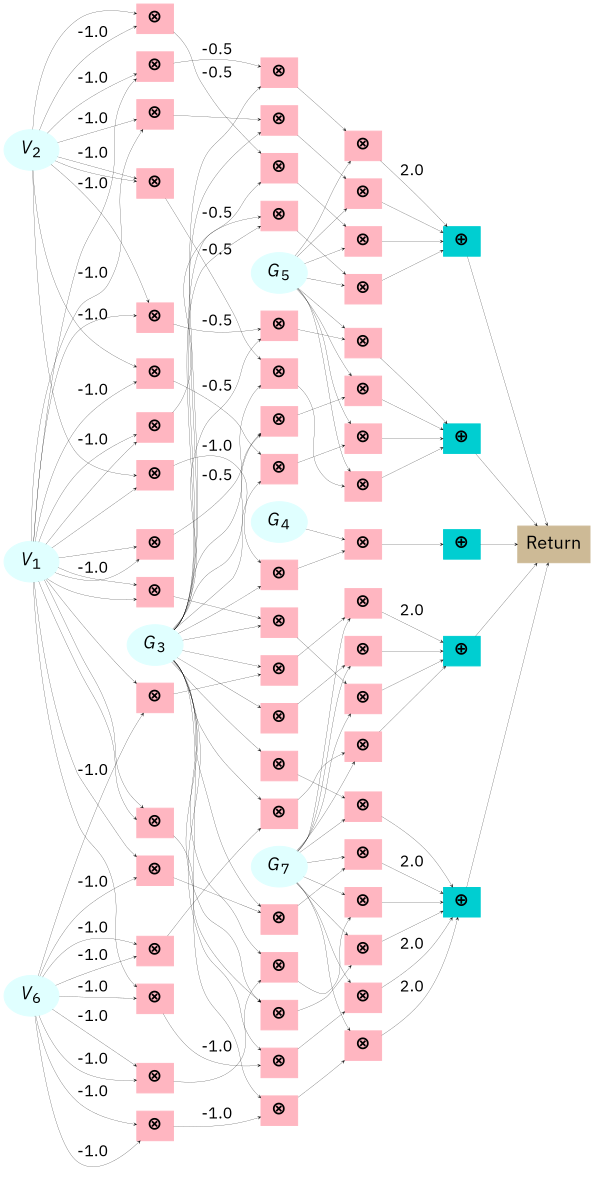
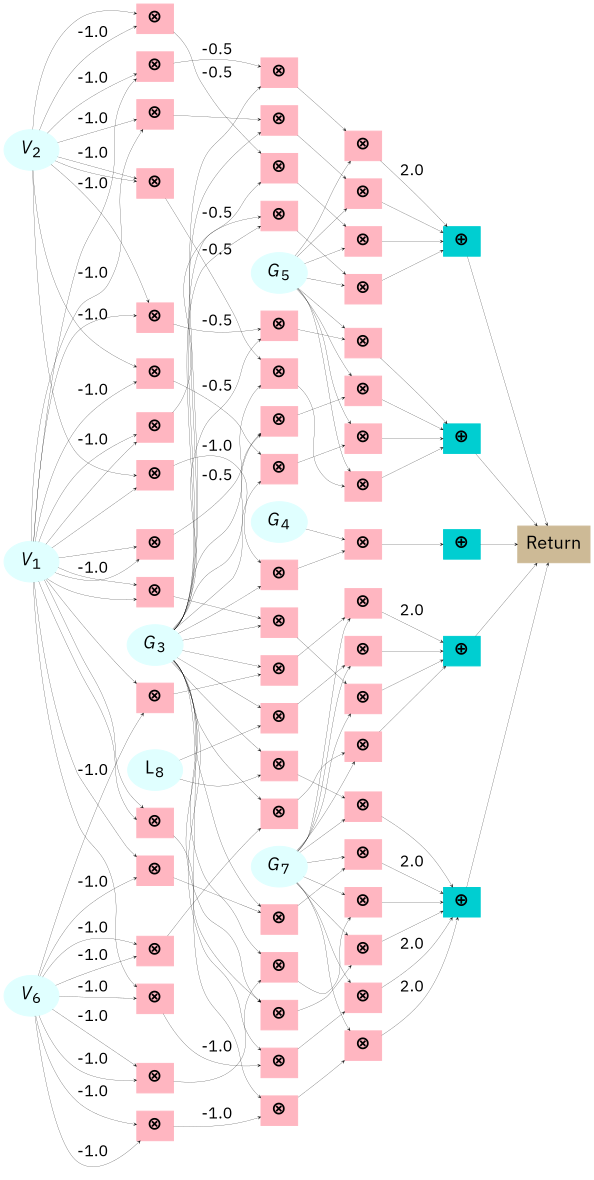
node "L": added
